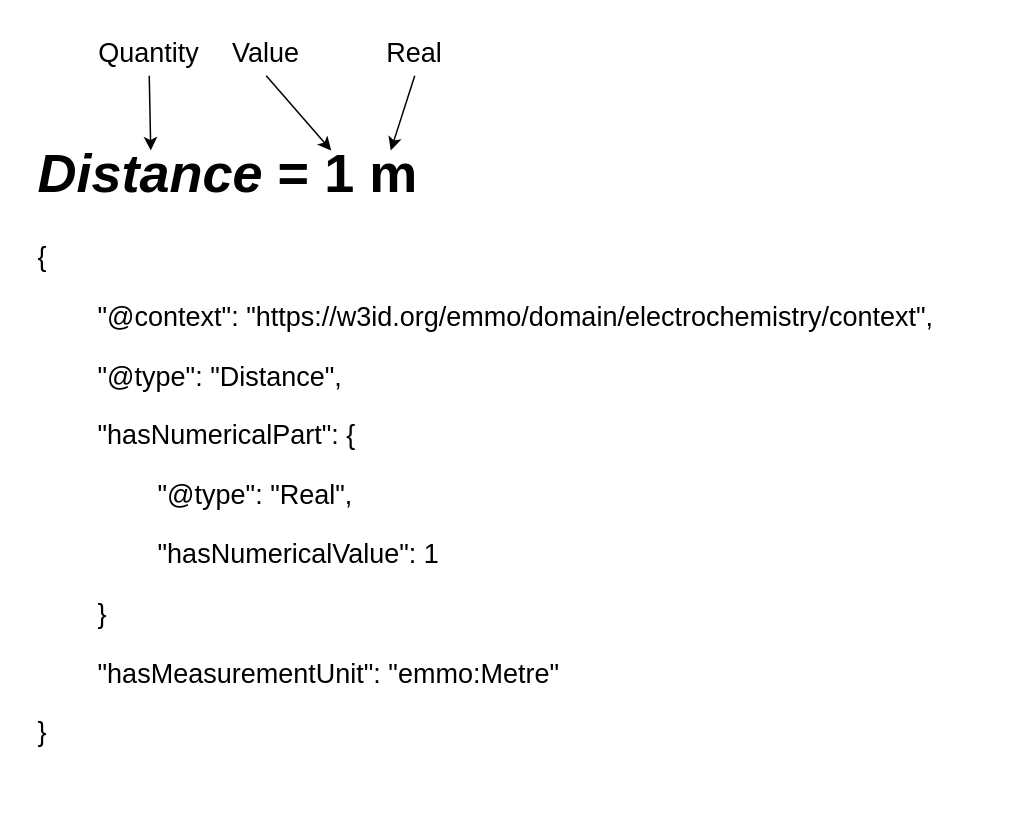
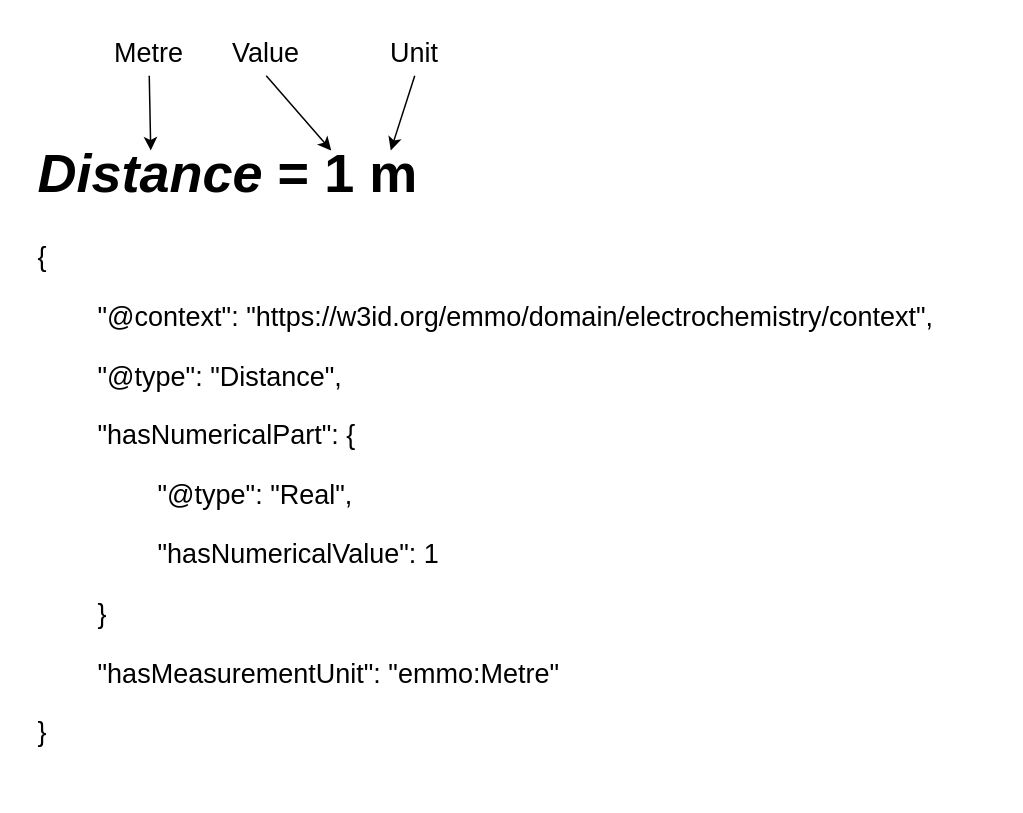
node "Quantity": label "Quantity" -> "Metre"
node "Real": label "Real" -> "Unit"
